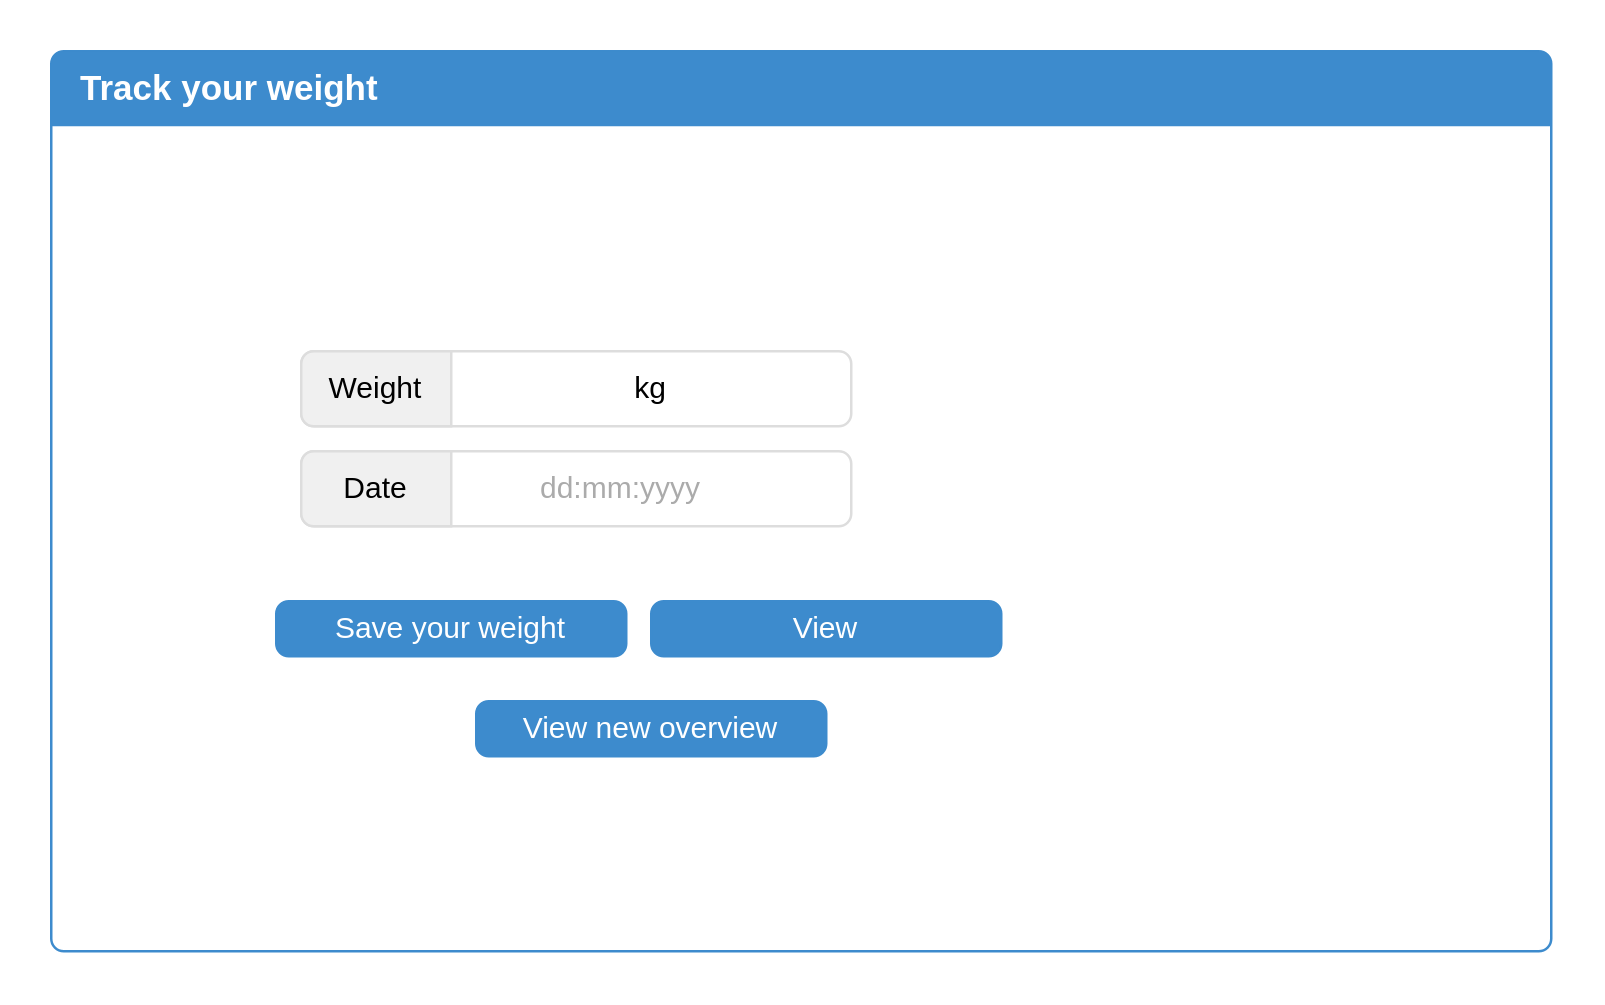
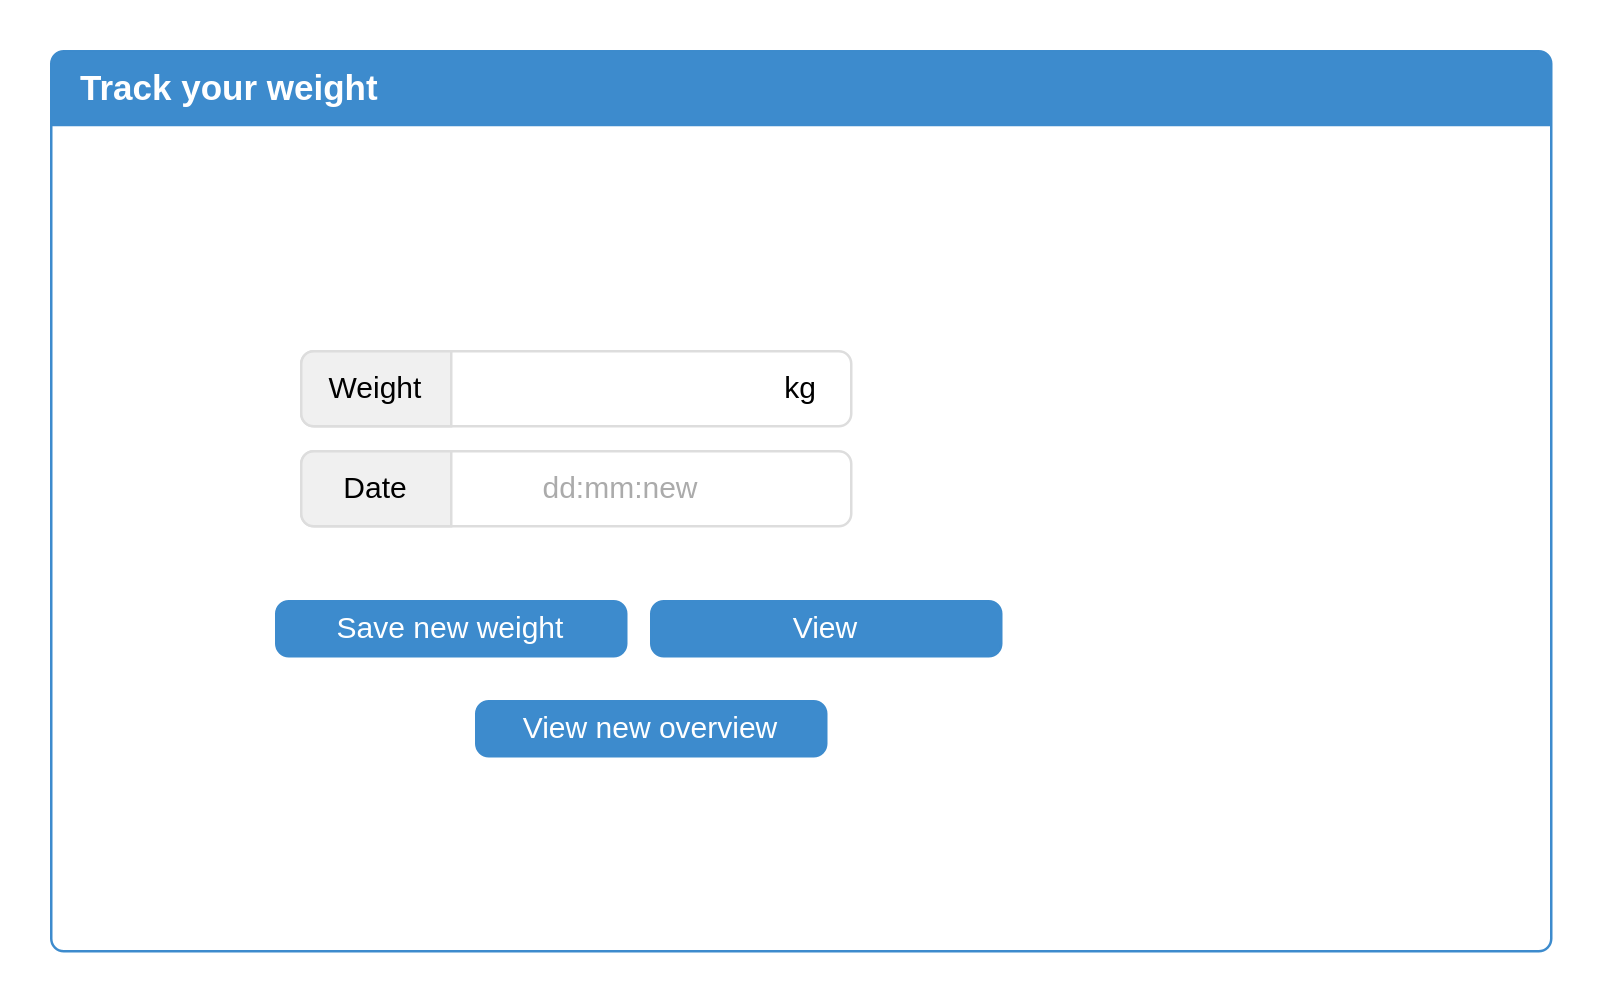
node "kg": moved (651, 389) -> (801, 389)
node "dd:mm:yyyy": label "dd:mm:yyyy" -> "dd:mm:new"
node "Save your weight": label "Save your weight" -> "Save new weight"
